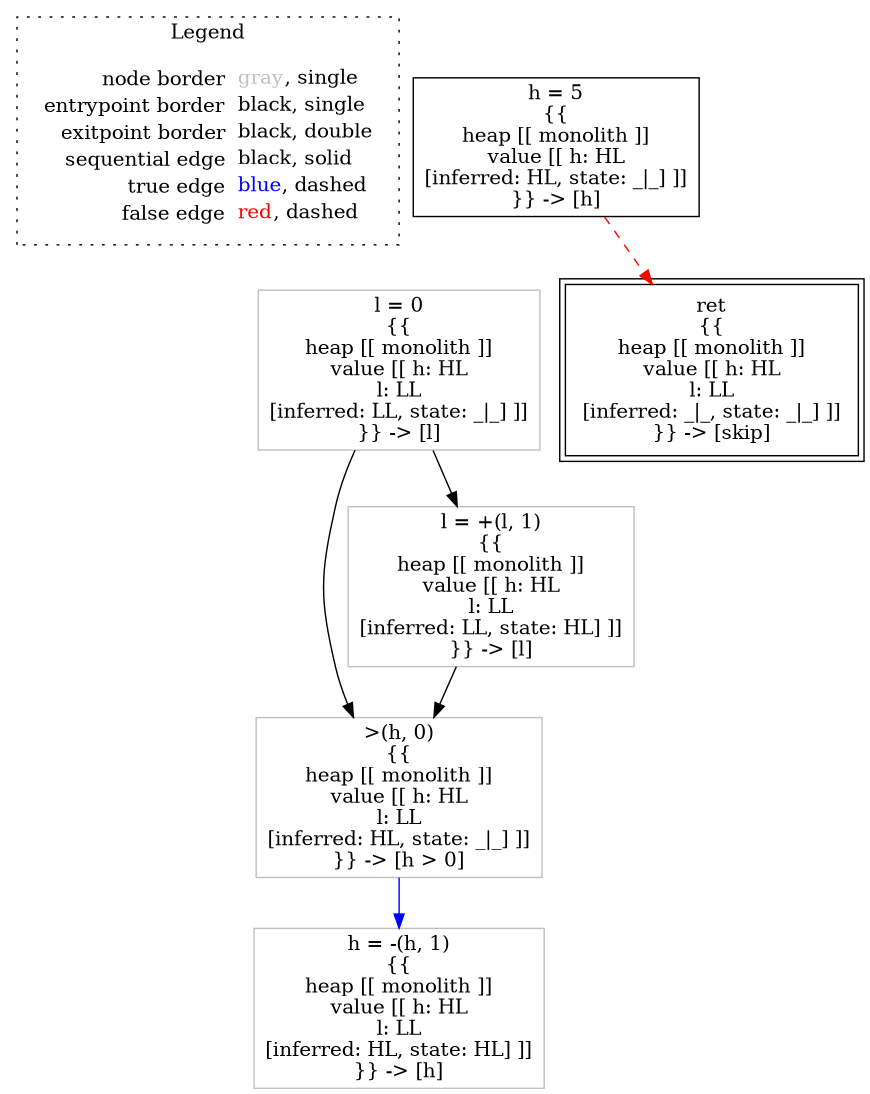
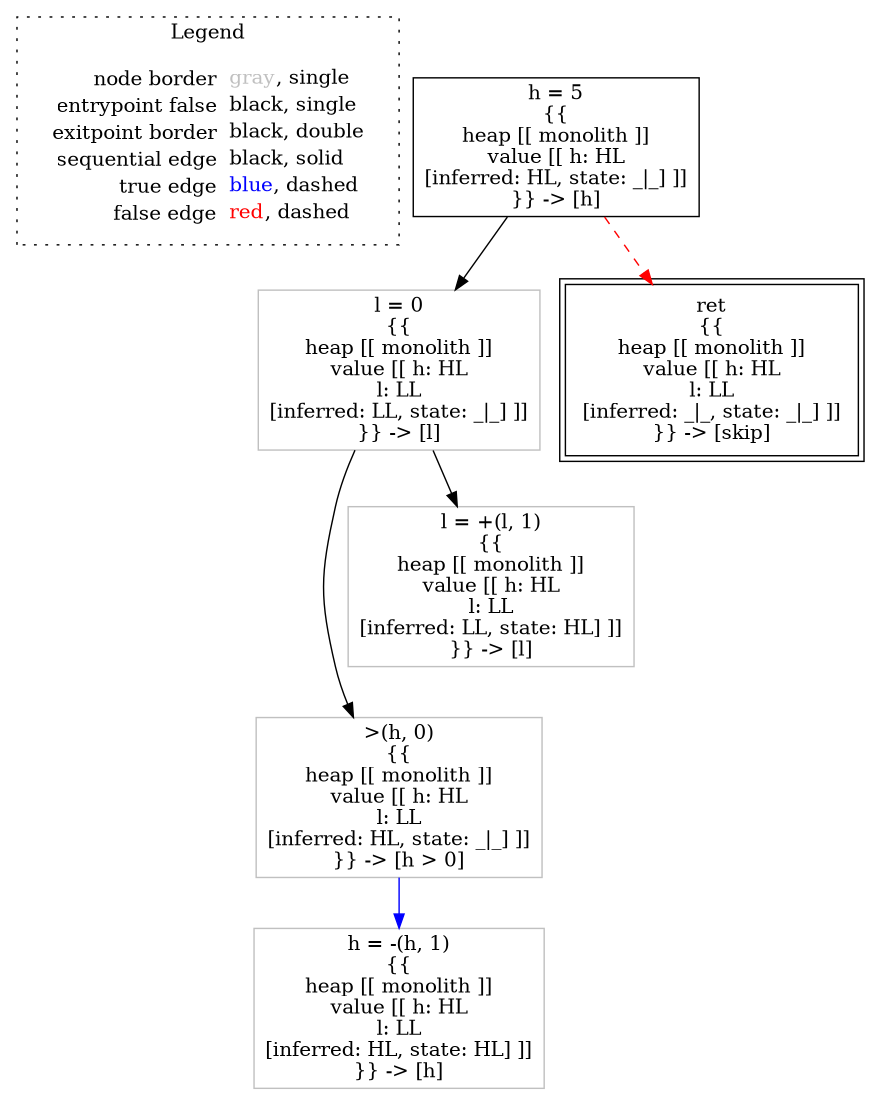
node "node border": text "entrypoint border" -> "entrypoint false"
edge "h = 5" -> "l = 0": added
edge "l = +(l, 1)" -> ">(h, 0)": removed
